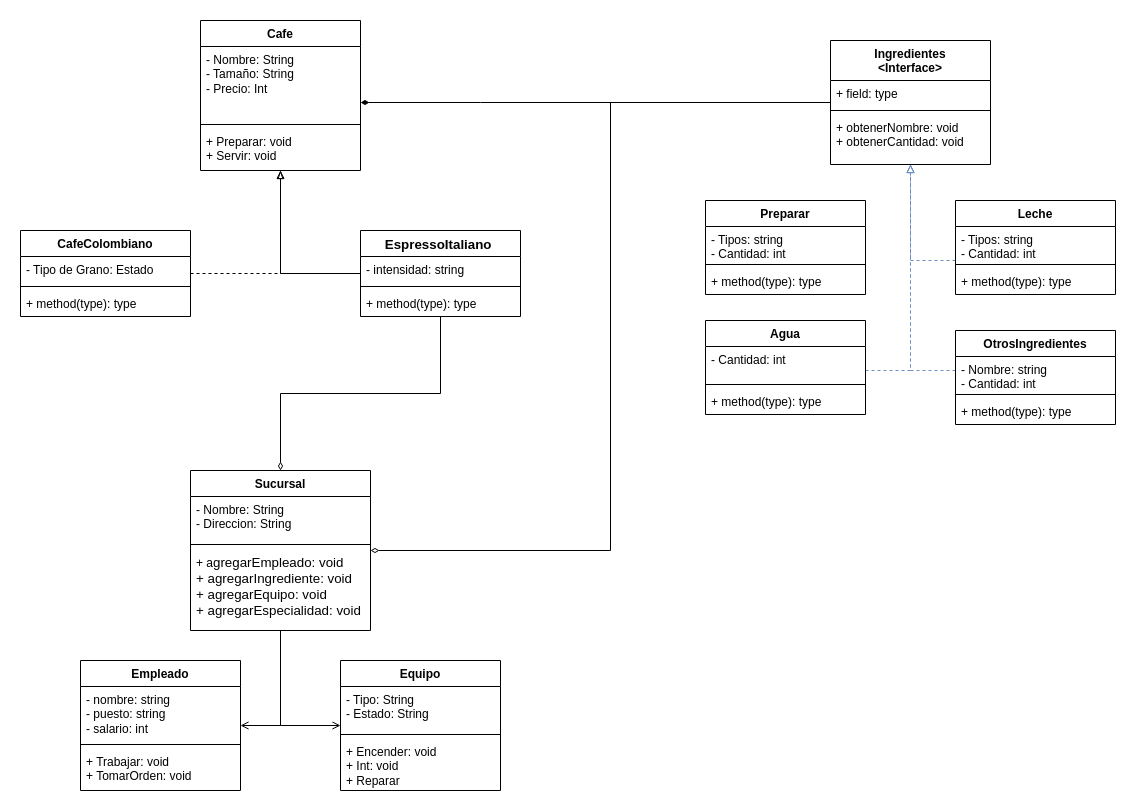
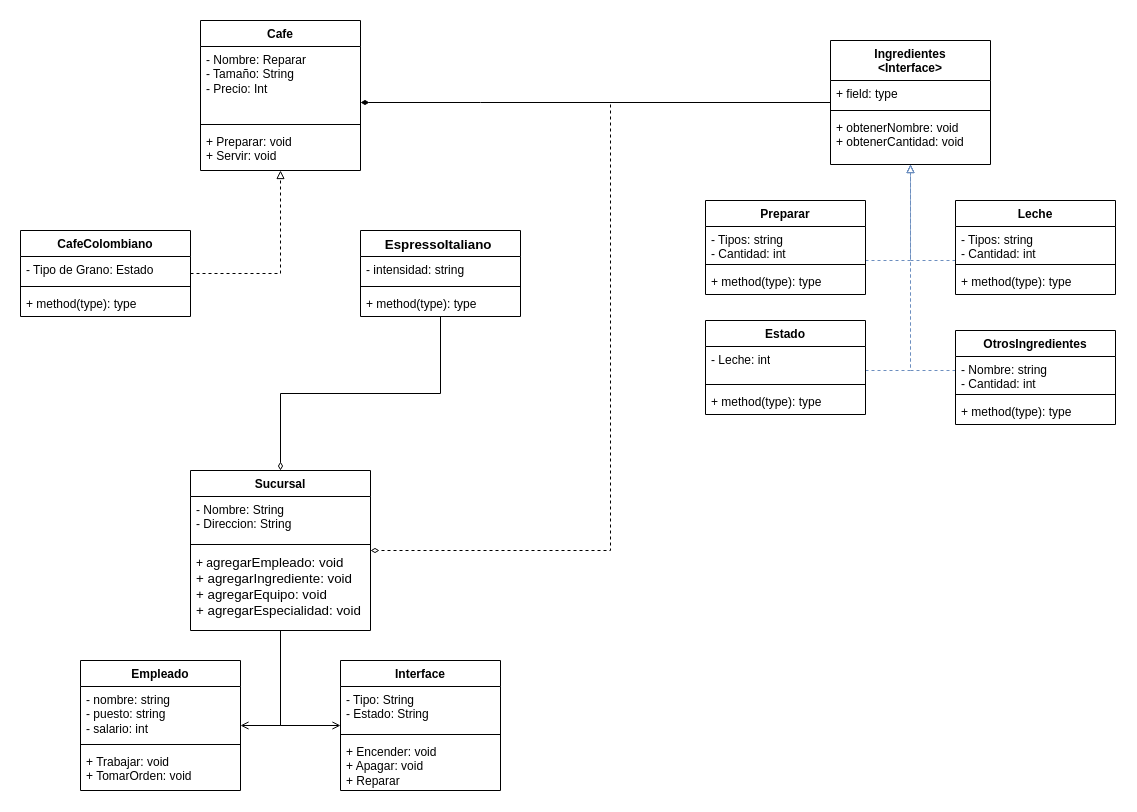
node "- Nombre: String - Tamaño: String - Precio: Int": label "- Nombre: String - Tamaño: String - Precio: Int" -> "- Nombre: Reparar - Tamaño: String - Precio: Int"
edge "Preparar" -> "Ingredientes <Interface>": added
edge "EspressoItaliano" -> "Cafe": removed
node "Agua": label "Agua" -> "Estado"
node "- Cantidad: int": label "- Cantidad: int" -> "- Leche: int"
edge "Ingredientes <Interface>" -> "Sucursal": style solid -> dashed
node "Equipo": label "Equipo" -> "Interface"
node "+ Encender: void + Int: void + Reparar": label "+ Encender: void + Int: void + Reparar" -> "+ Encender: void + Apagar: void + Reparar"
